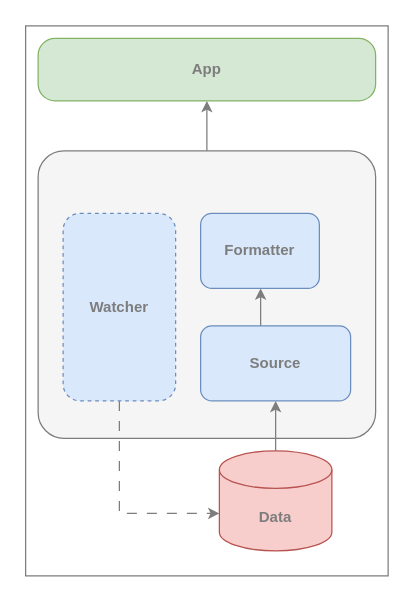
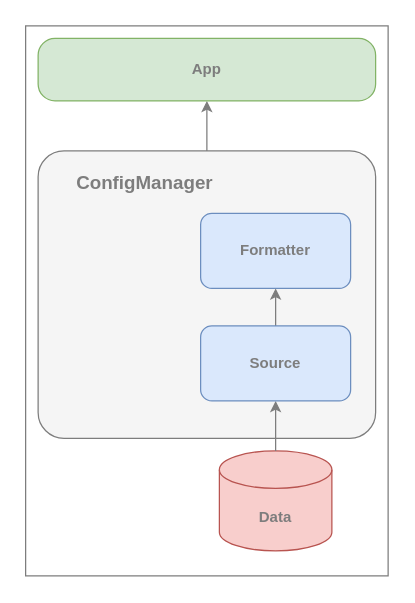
node "ConfigManager": added
node "Formatter": size 119x75 -> 150x75
node "Watcher": removed
edge "Watcher" -> "Data": removed
